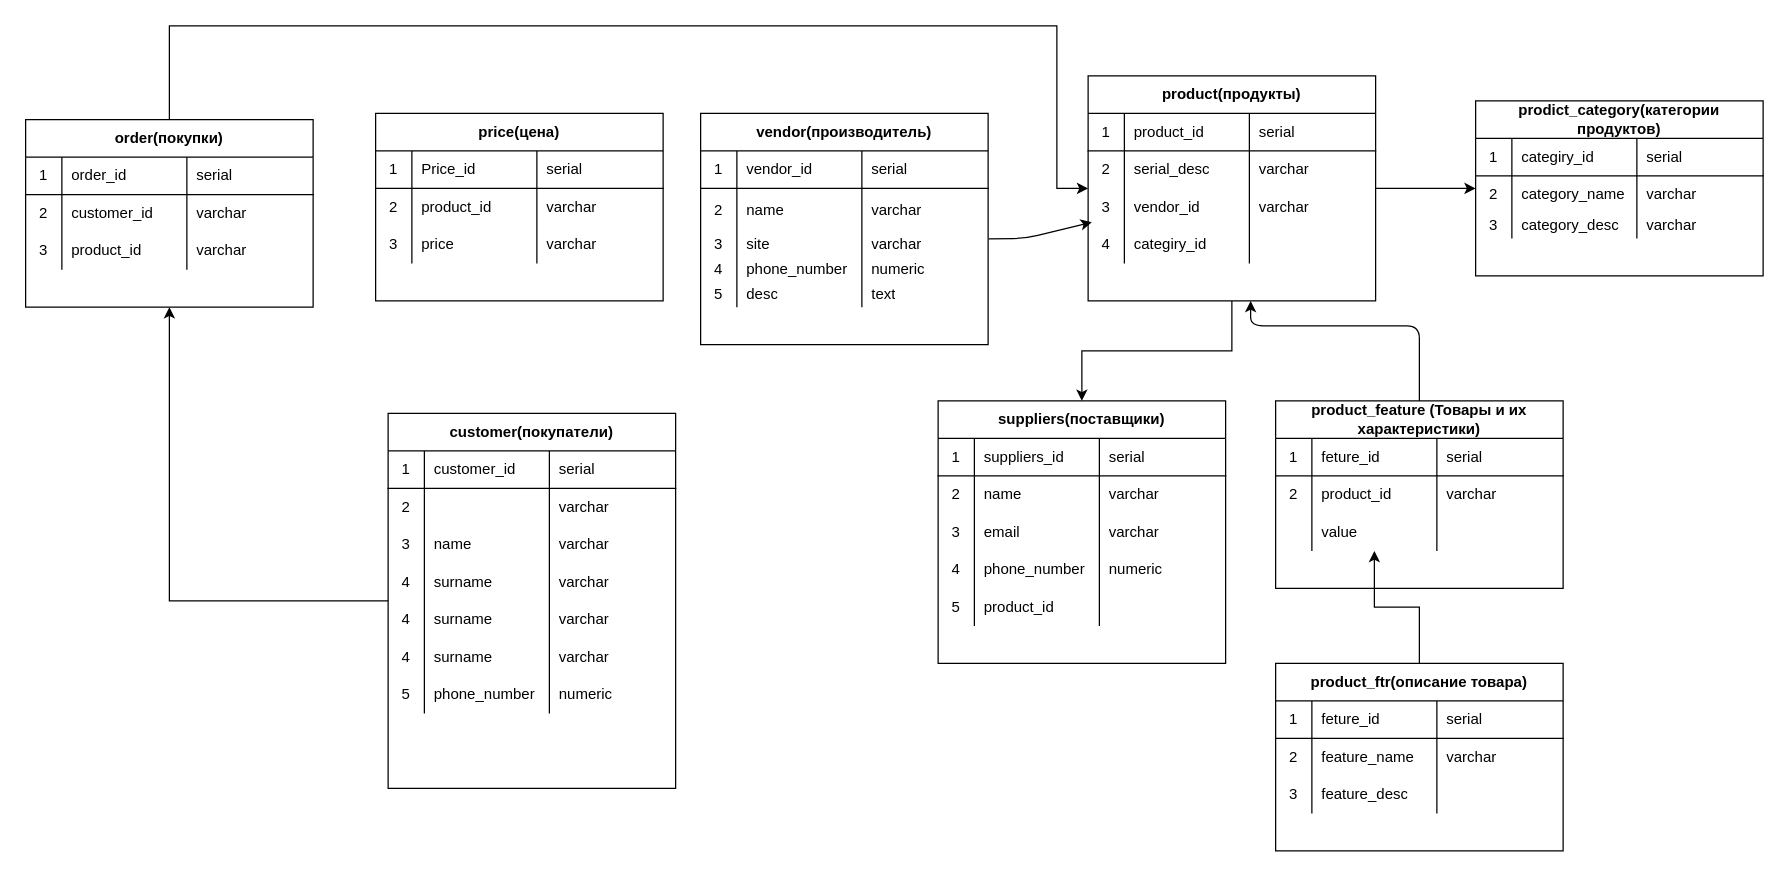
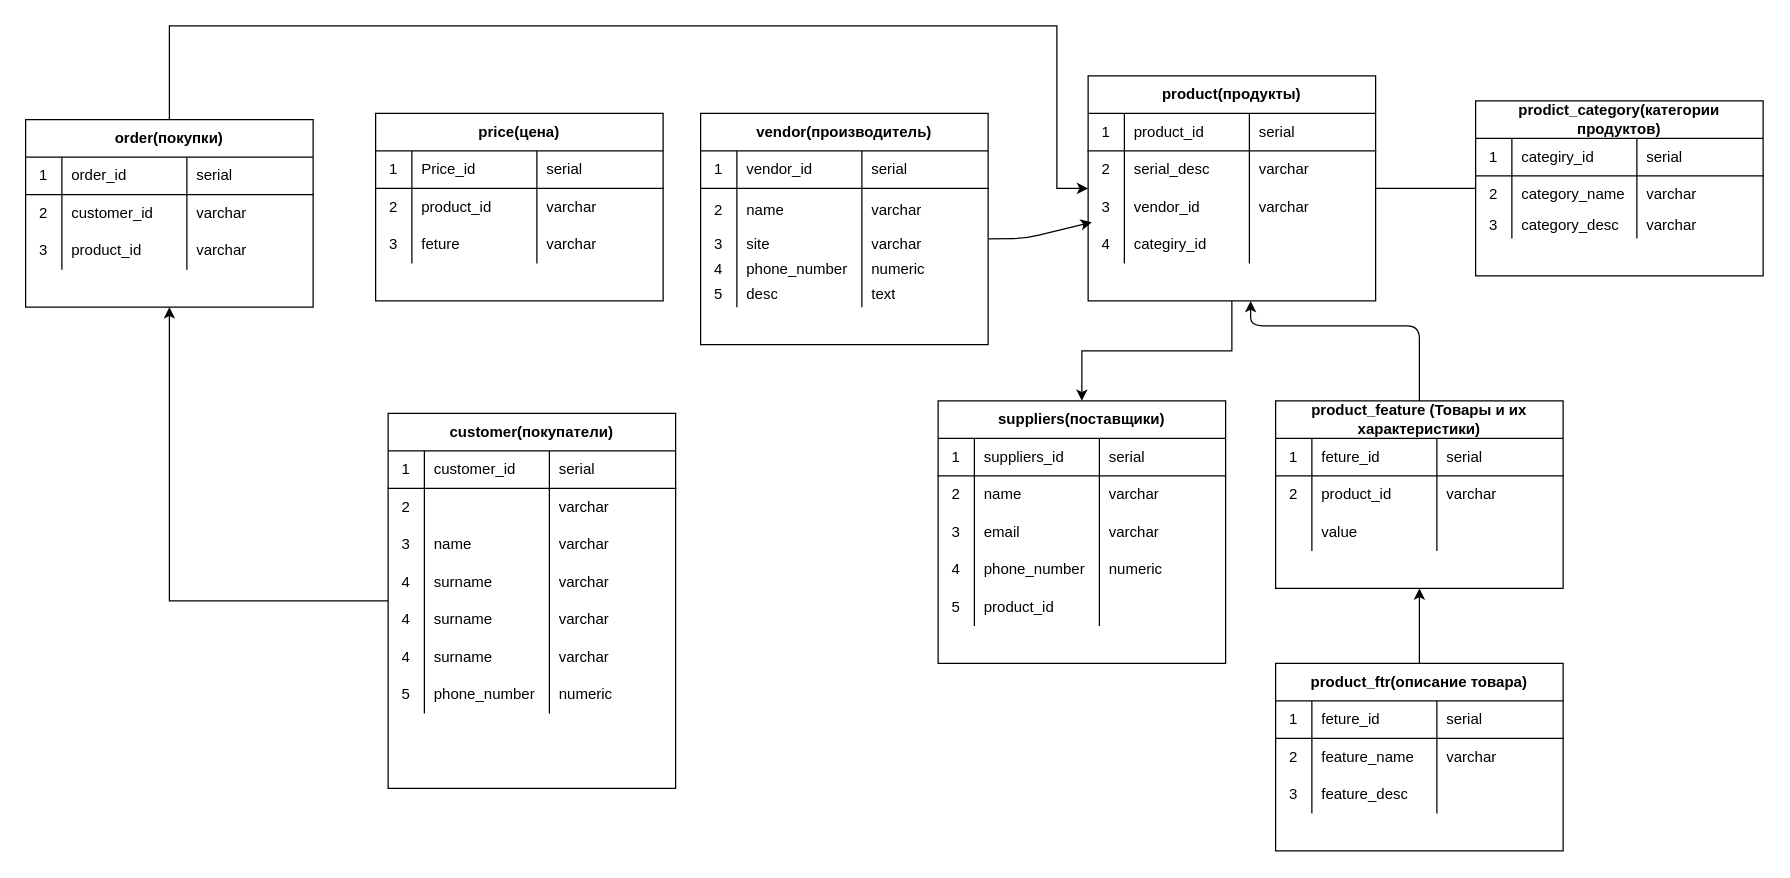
edge "product(продукты)" -> "prodict_category(категории продуктов)": arrowhead classic -> none
node "price": label "price" -> "feture"
edge "product_ftr(описание товара)" -> "value": now "product_ftr(описание товара)" -> "product_feature (Товары и их характеристики)"
